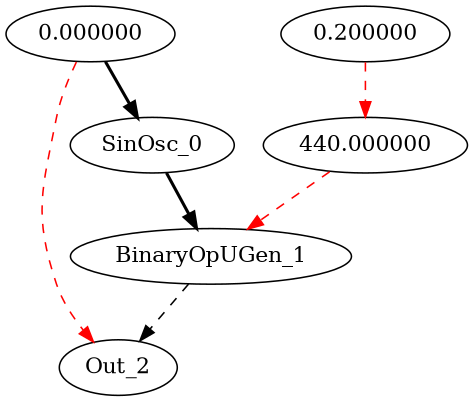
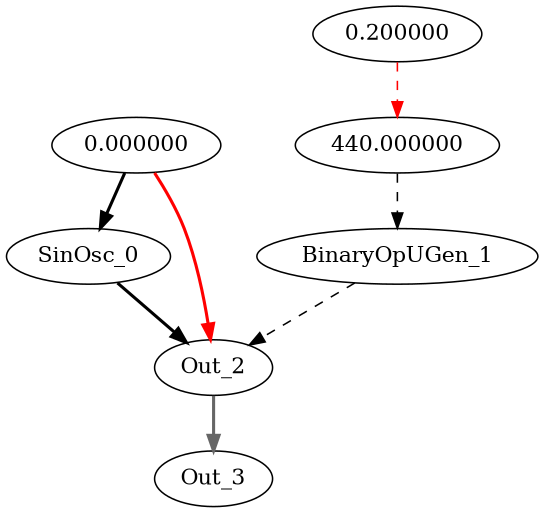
edge "SinOsc_0" -> "BinaryOpUGen_1": now "SinOsc_0" -> "Out_2"
edge "440.000000" -> "BinaryOpUGen_1": color red -> black
edge "0.000000" -> "Out_2": style dashed -> bold
node "Out_3": added
